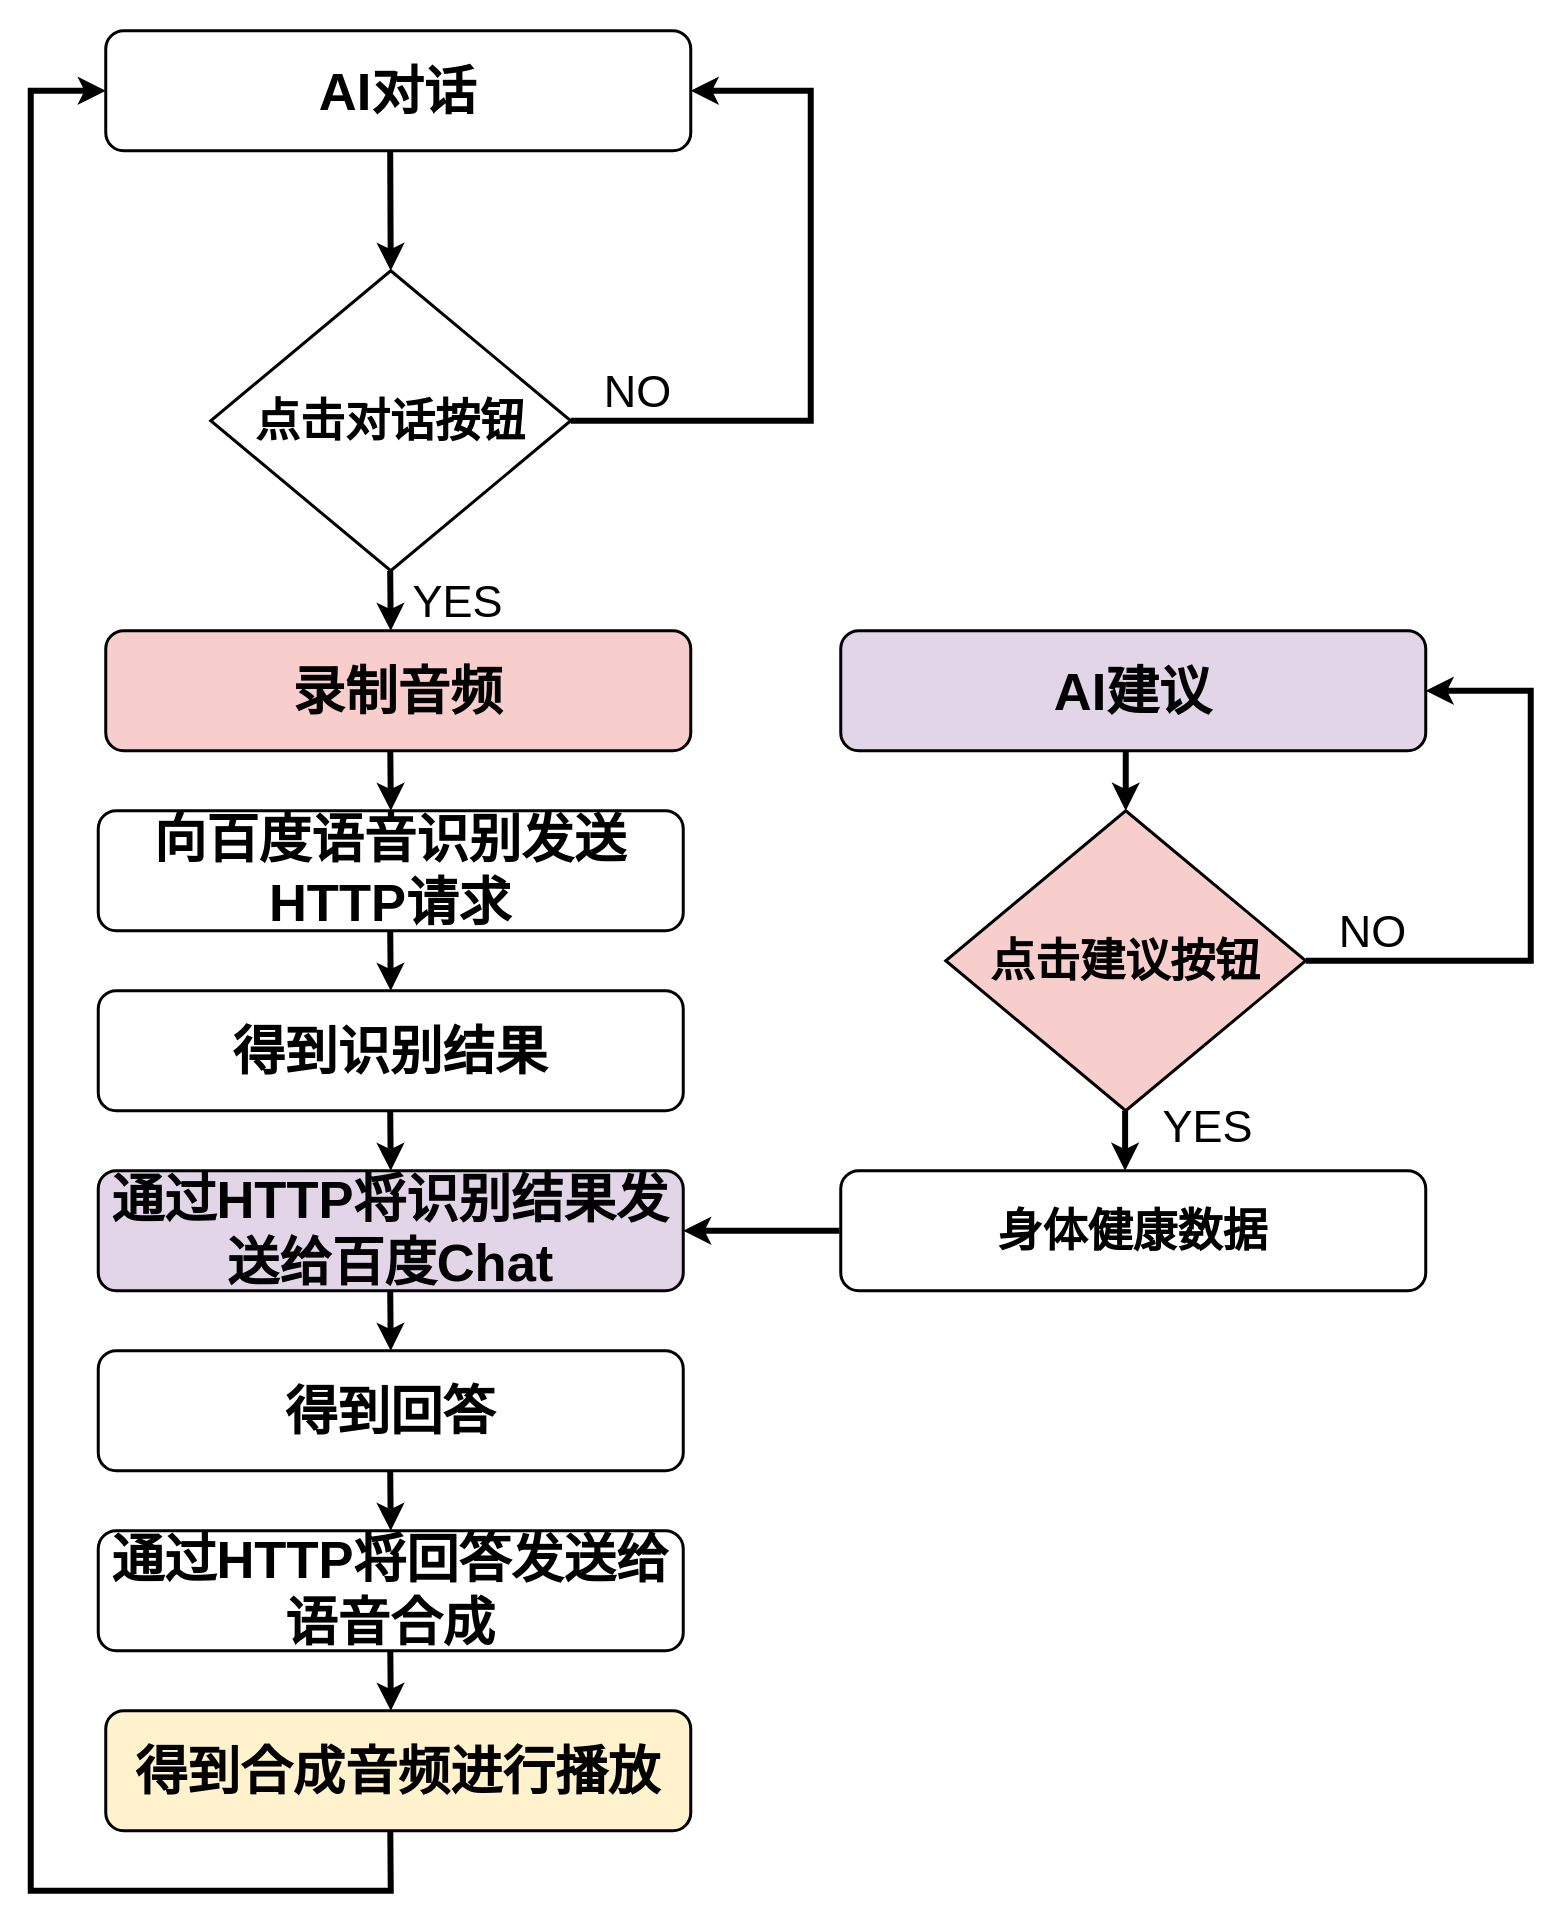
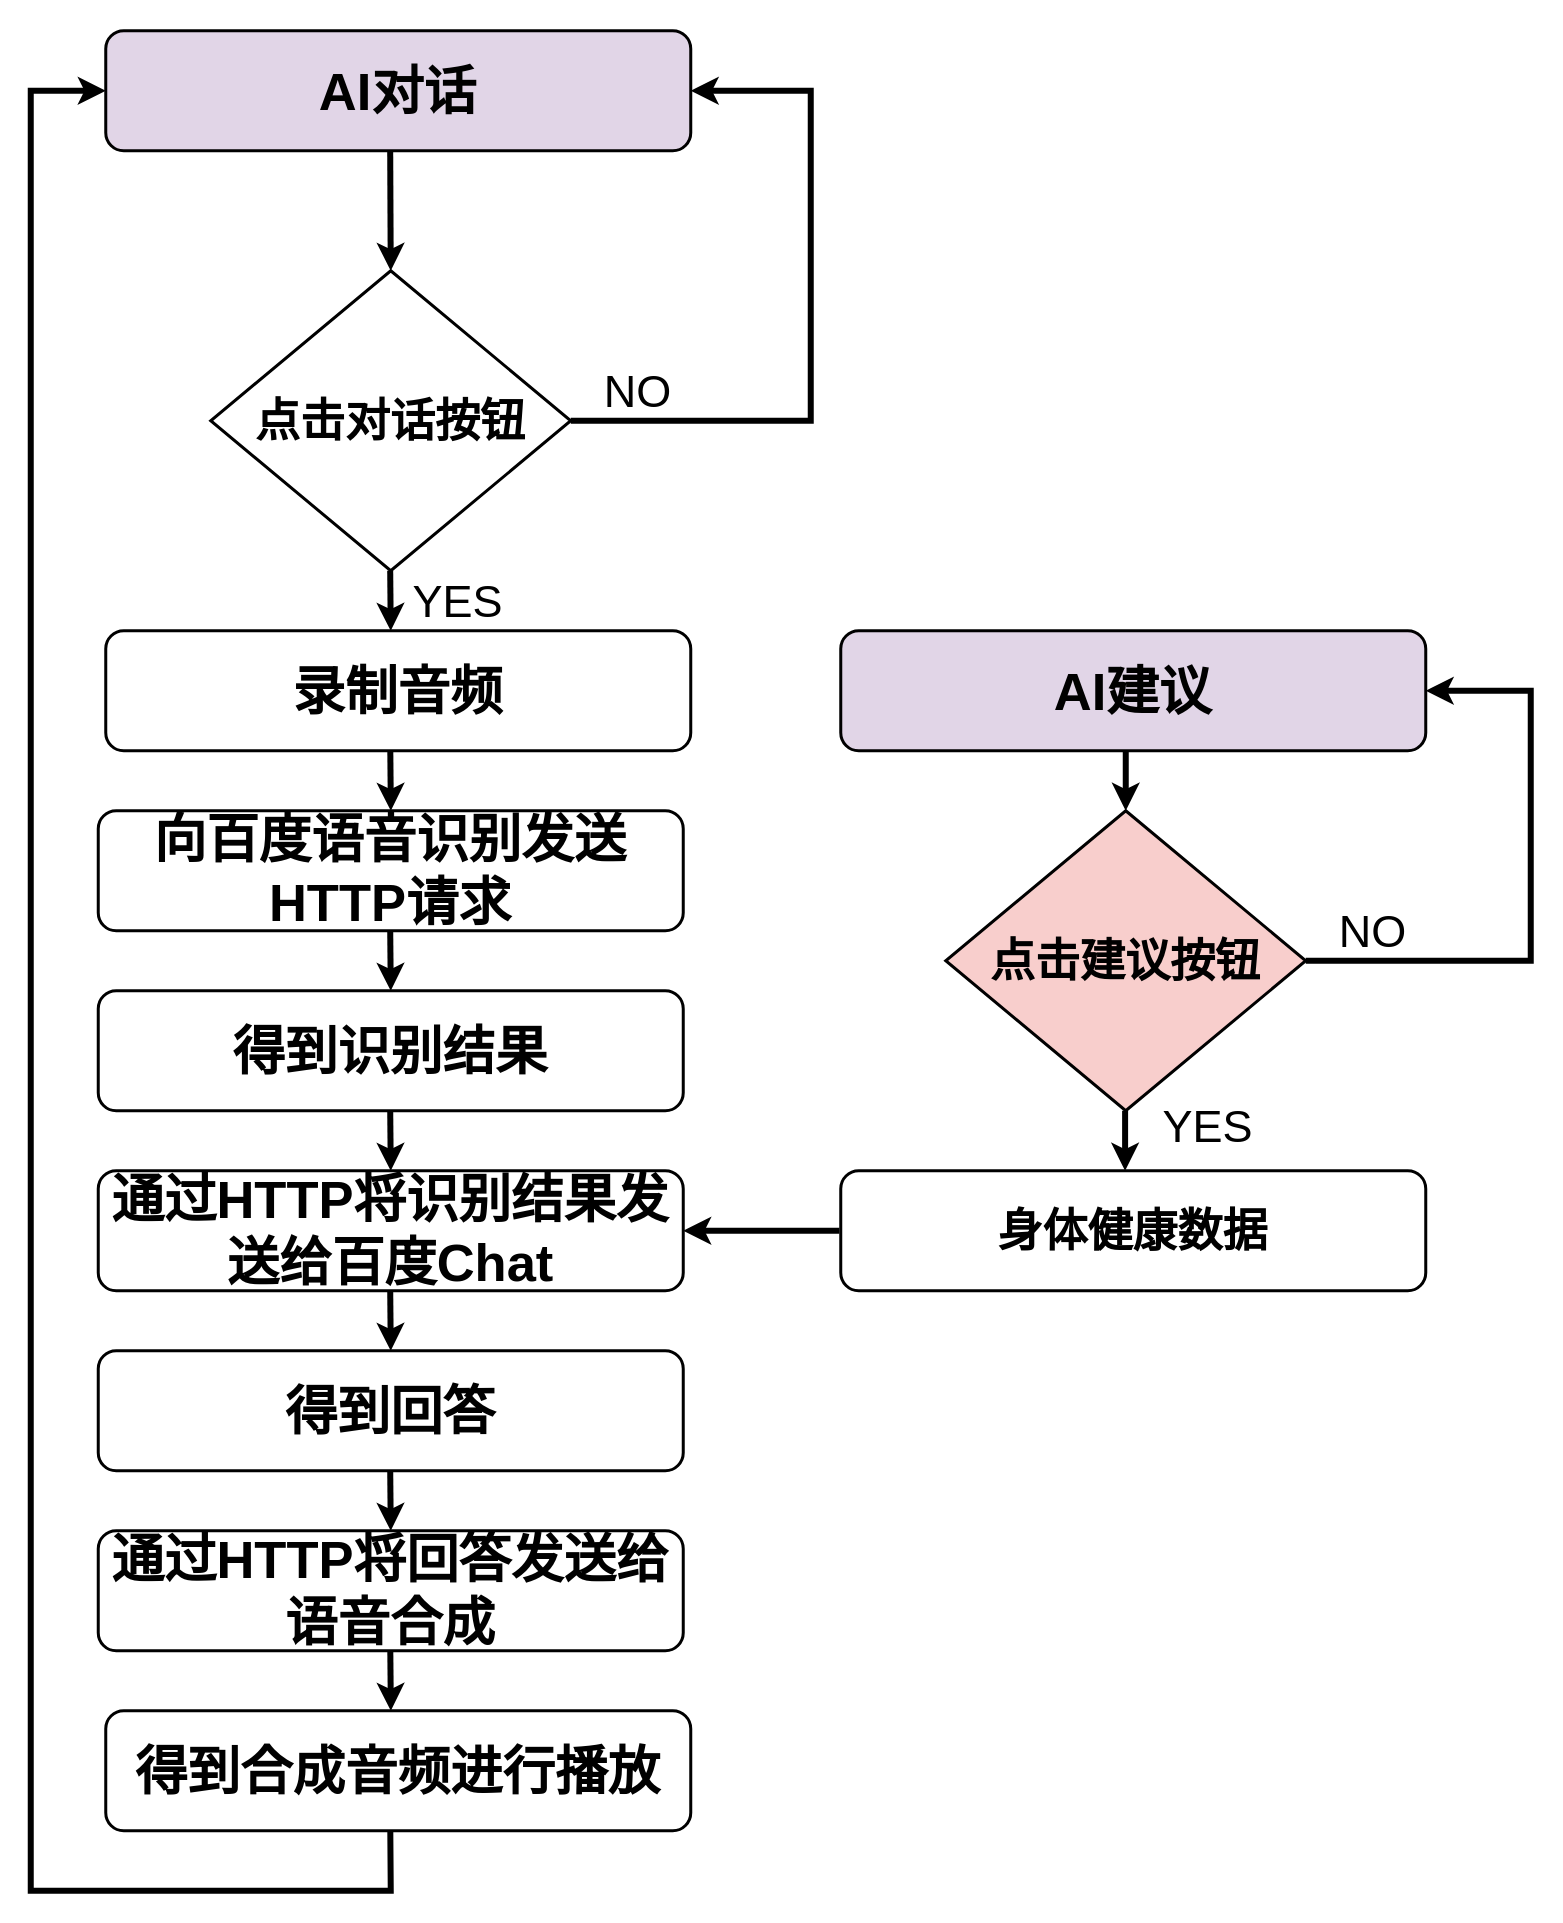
node "AI对话": fillcolor #ffffff -> #e1d5e7
node "录制音频": fillcolor #f8cecc -> #ffffff
node "通过HTTP将识别结果发送给百度Chat": fillcolor #e1d5e7 -> #ffffff
node "得到合成音频进行播放": fillcolor #fff2cc -> #ffffff
